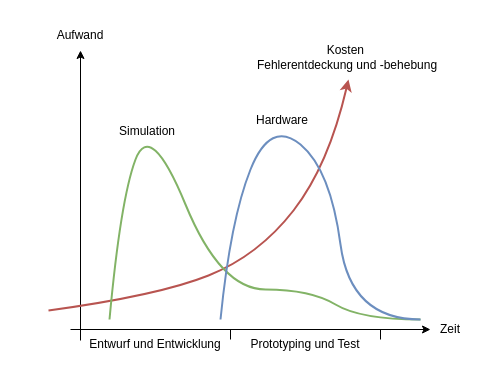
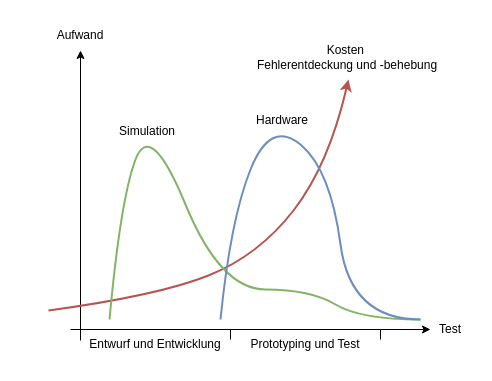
node "Zeit": label "Zeit" -> "Test"
